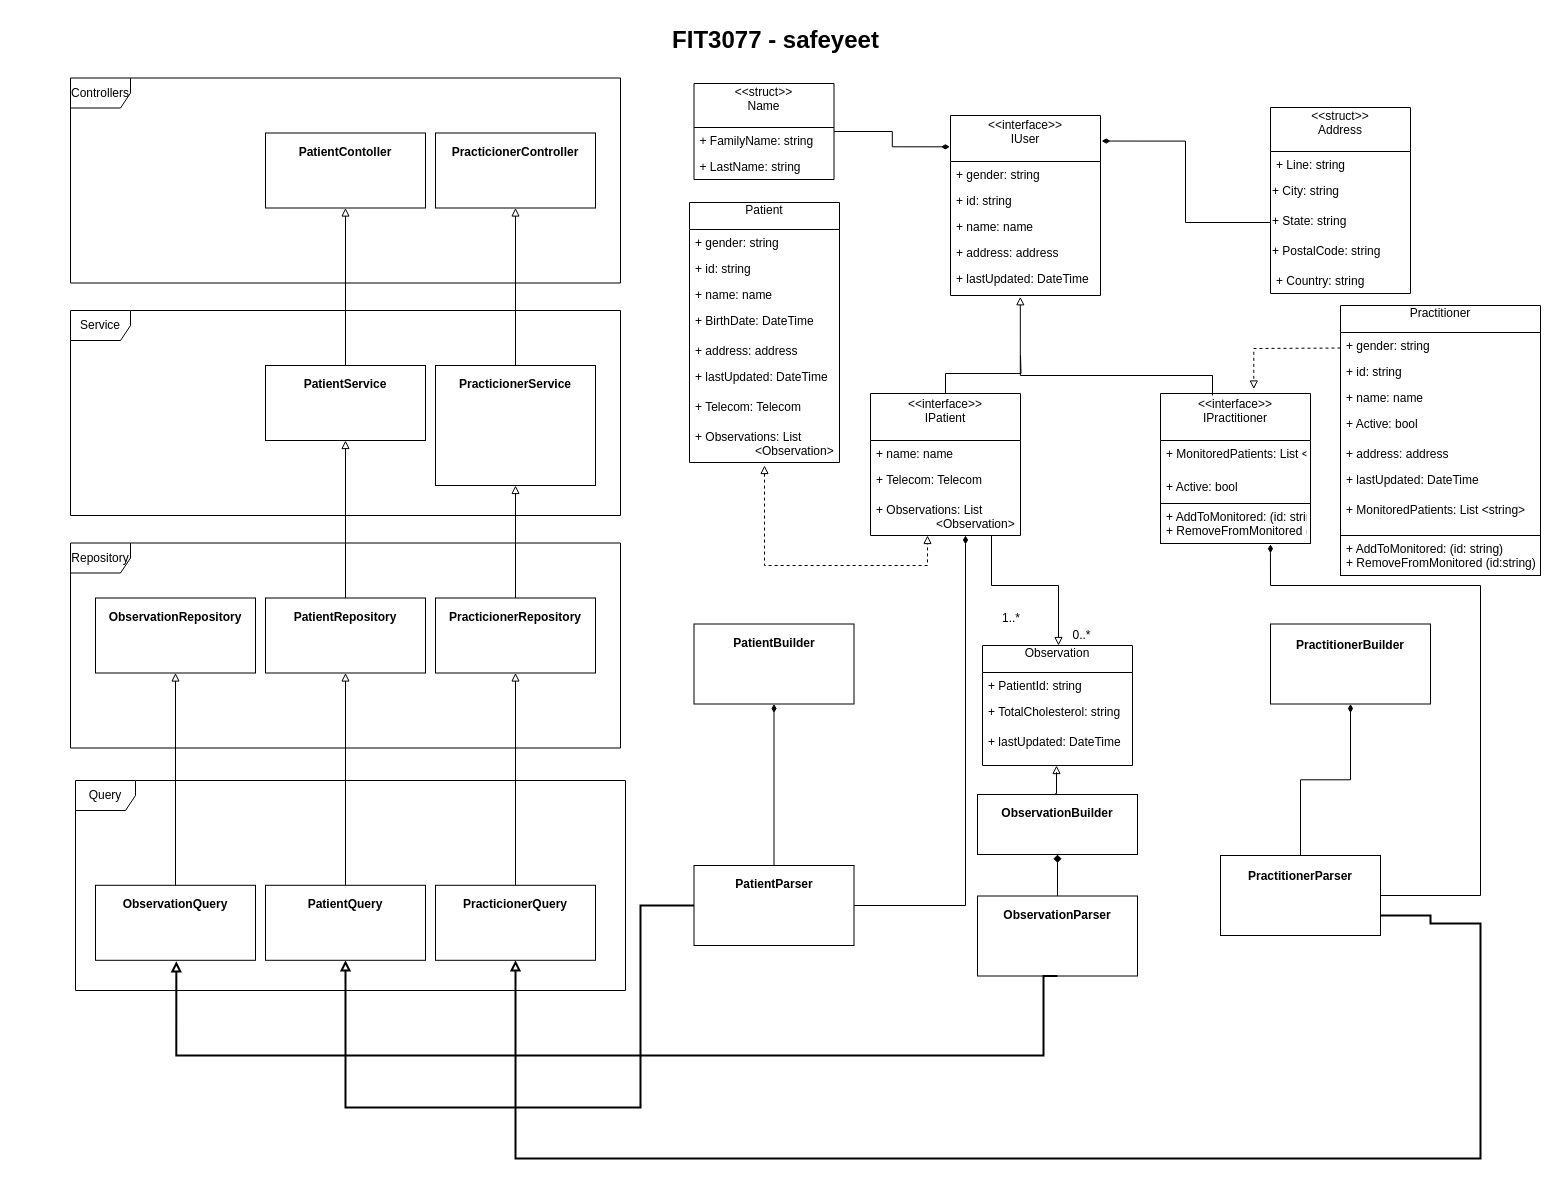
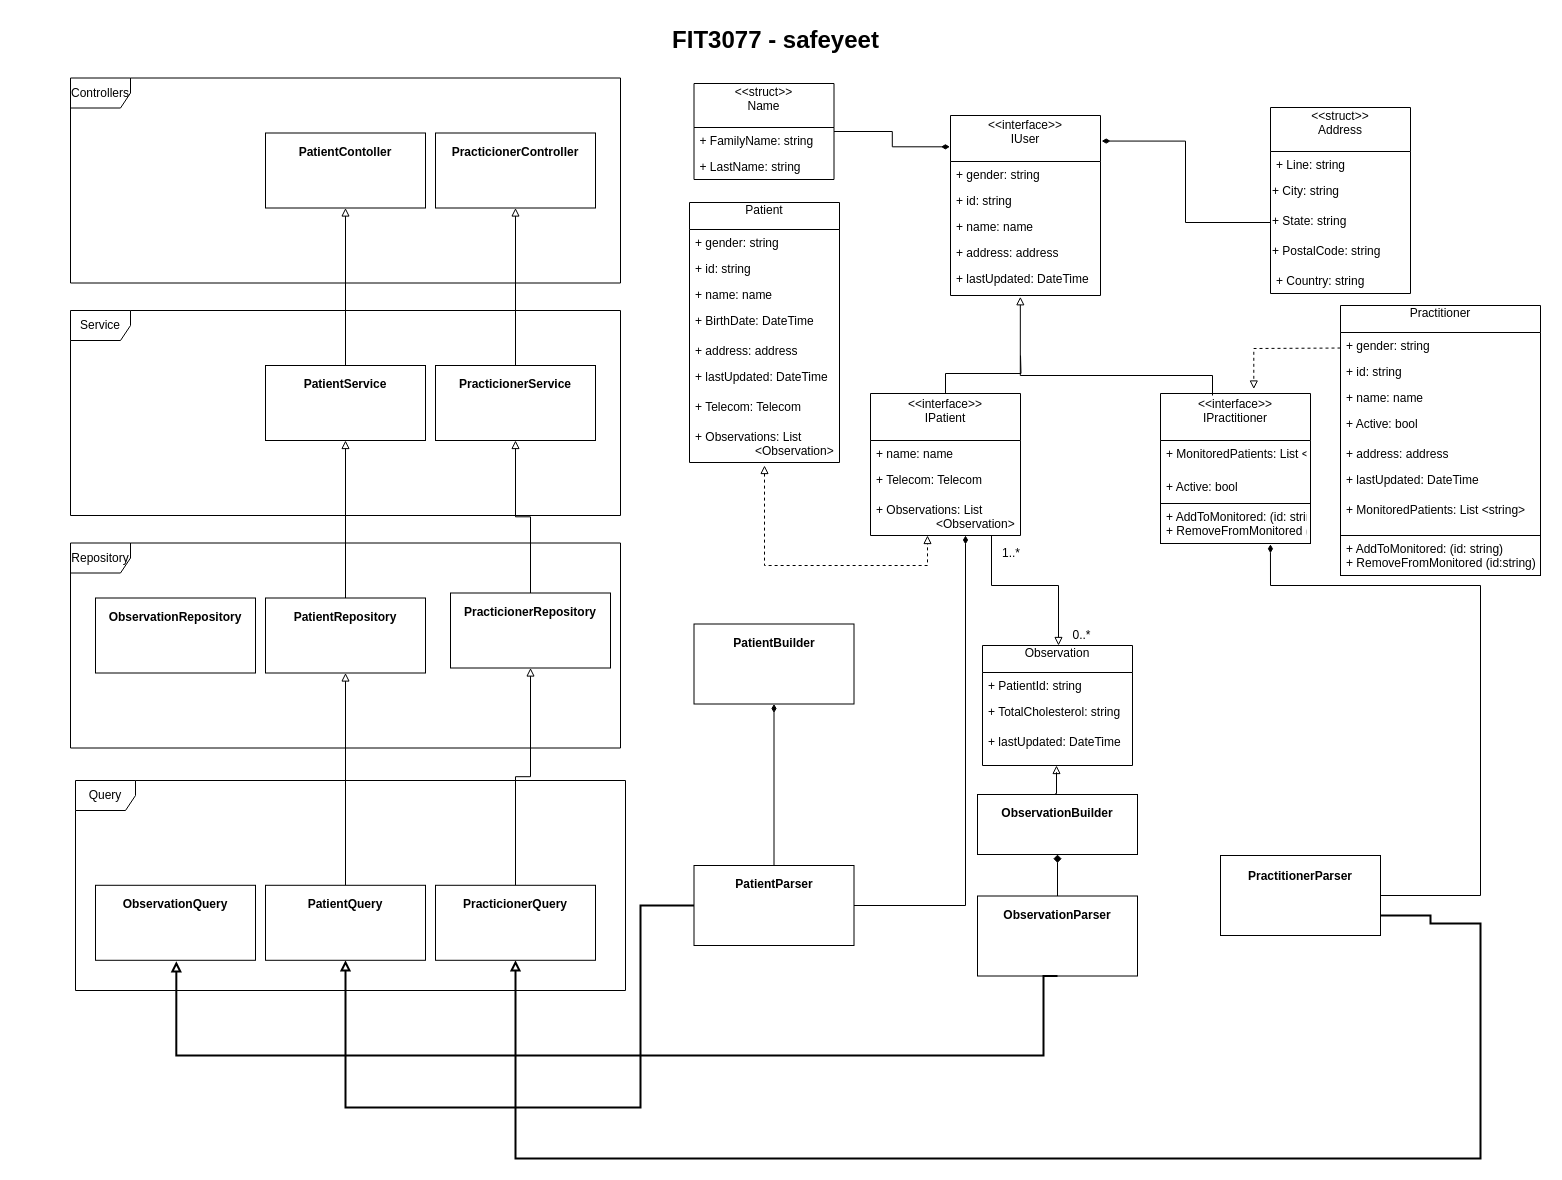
node "PracticionerService": size 160x120 -> 160x75
node "1..*": moved (1016, 618) -> (1016, 553)
node "PracticionerRepository": moved (516, 636) -> (531, 631)
node "PractitionerBuilder": removed
edge "PractitionerParser" -> "PractitionerBuilder": removed
edge "ObservationQuery" -> "ObservationRepository": removed
